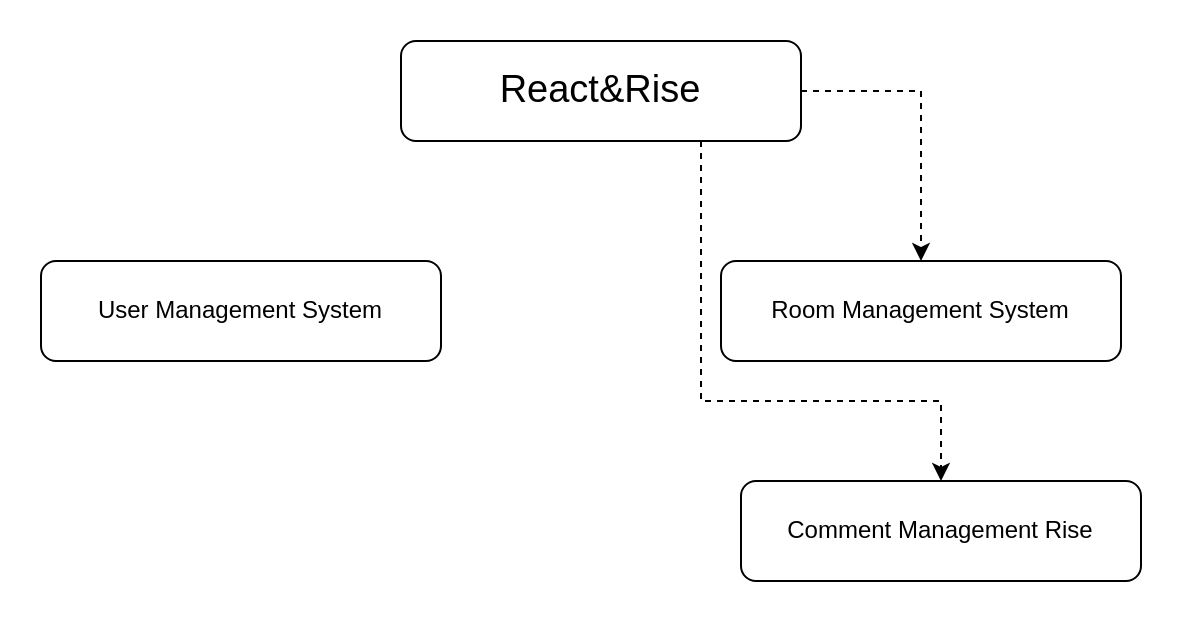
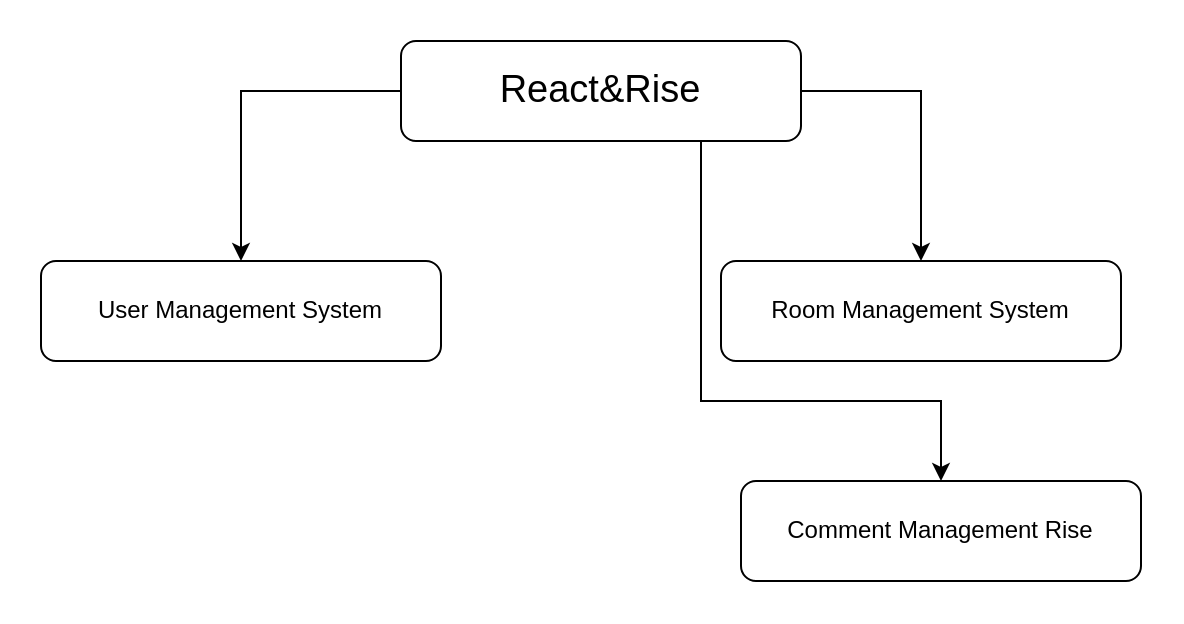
edge "React&Rise" -> "User Management System": added
edge "React&Rise" -> "Room Management System": style dashed -> solid
edge "React&Rise" -> "Comment Management Rise": style dashed -> solid
